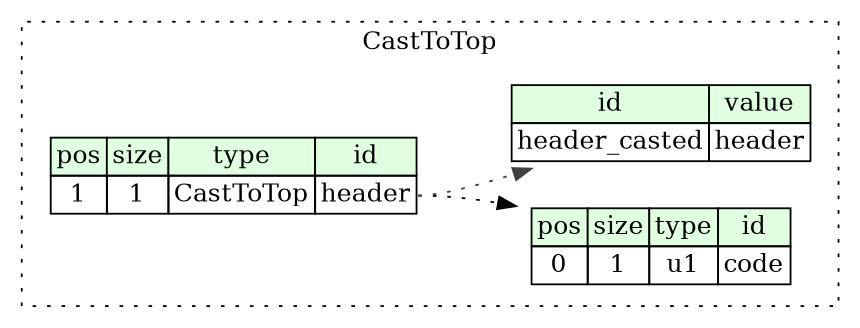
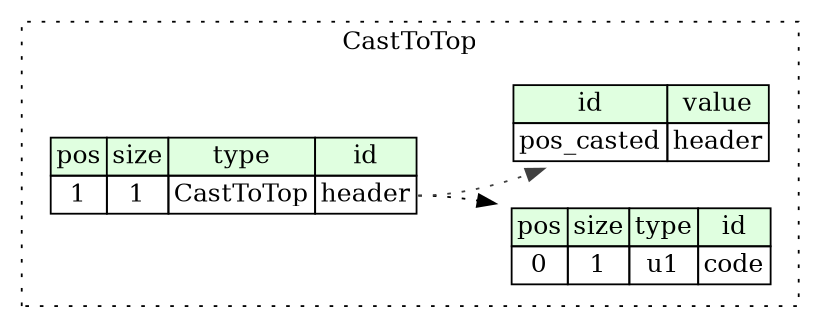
node "id": text "header_casted" -> "pos_casted"
